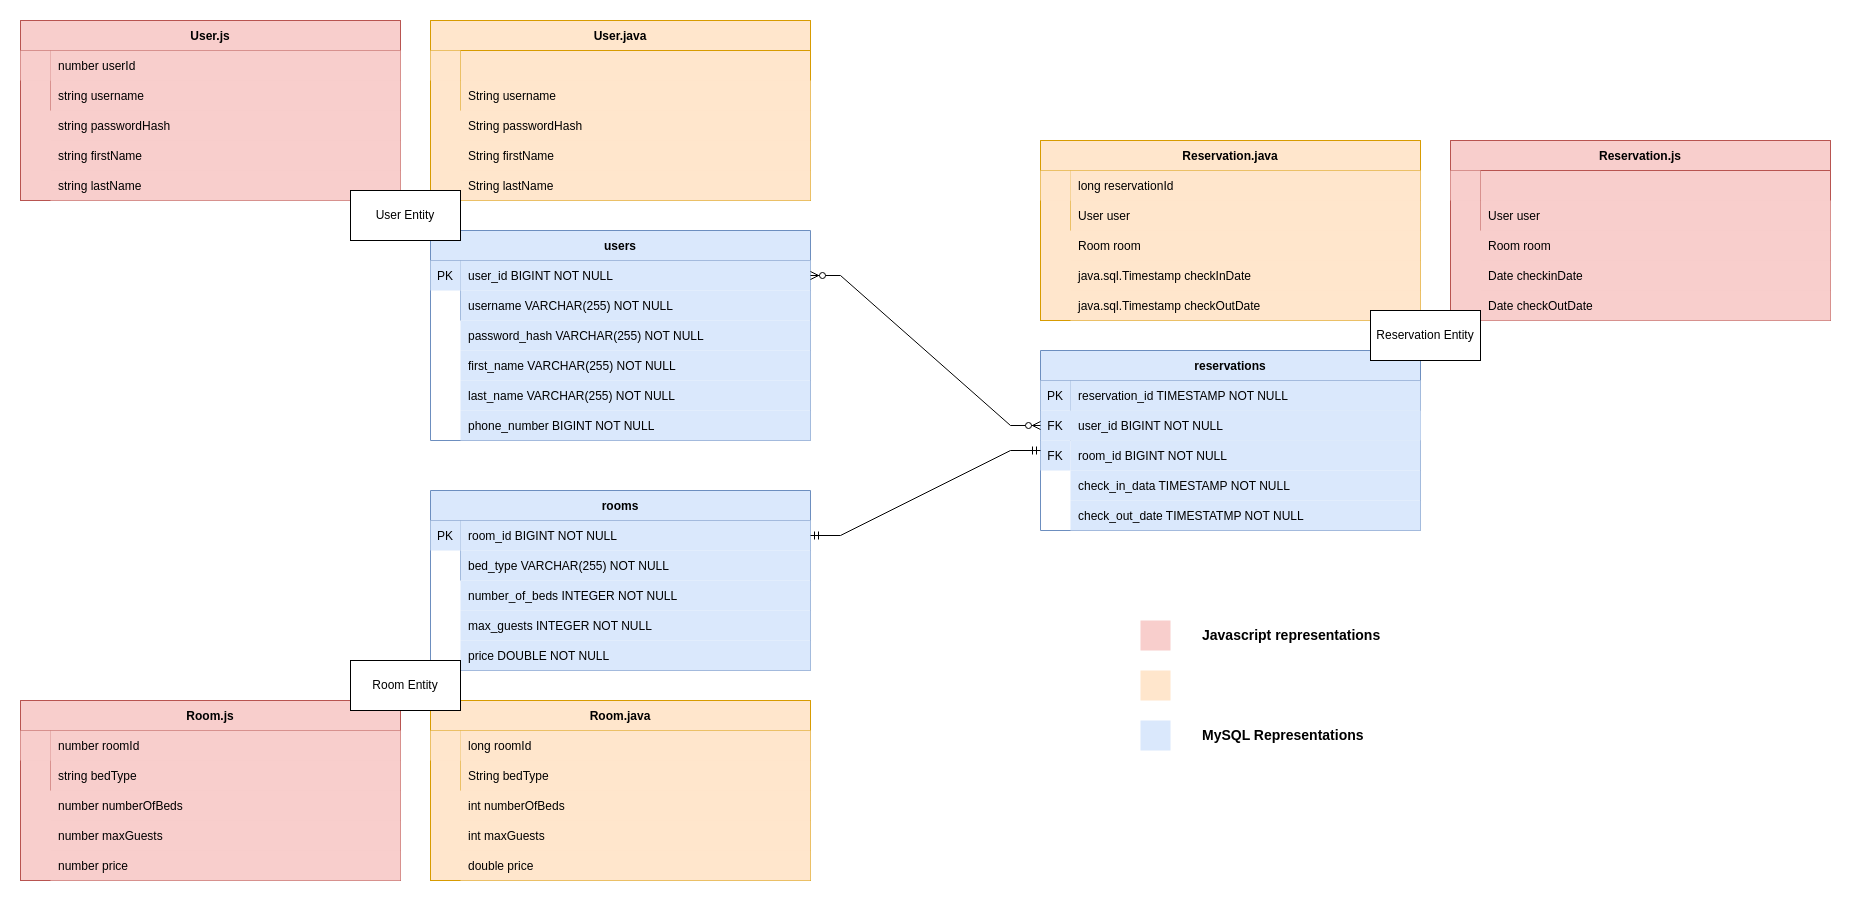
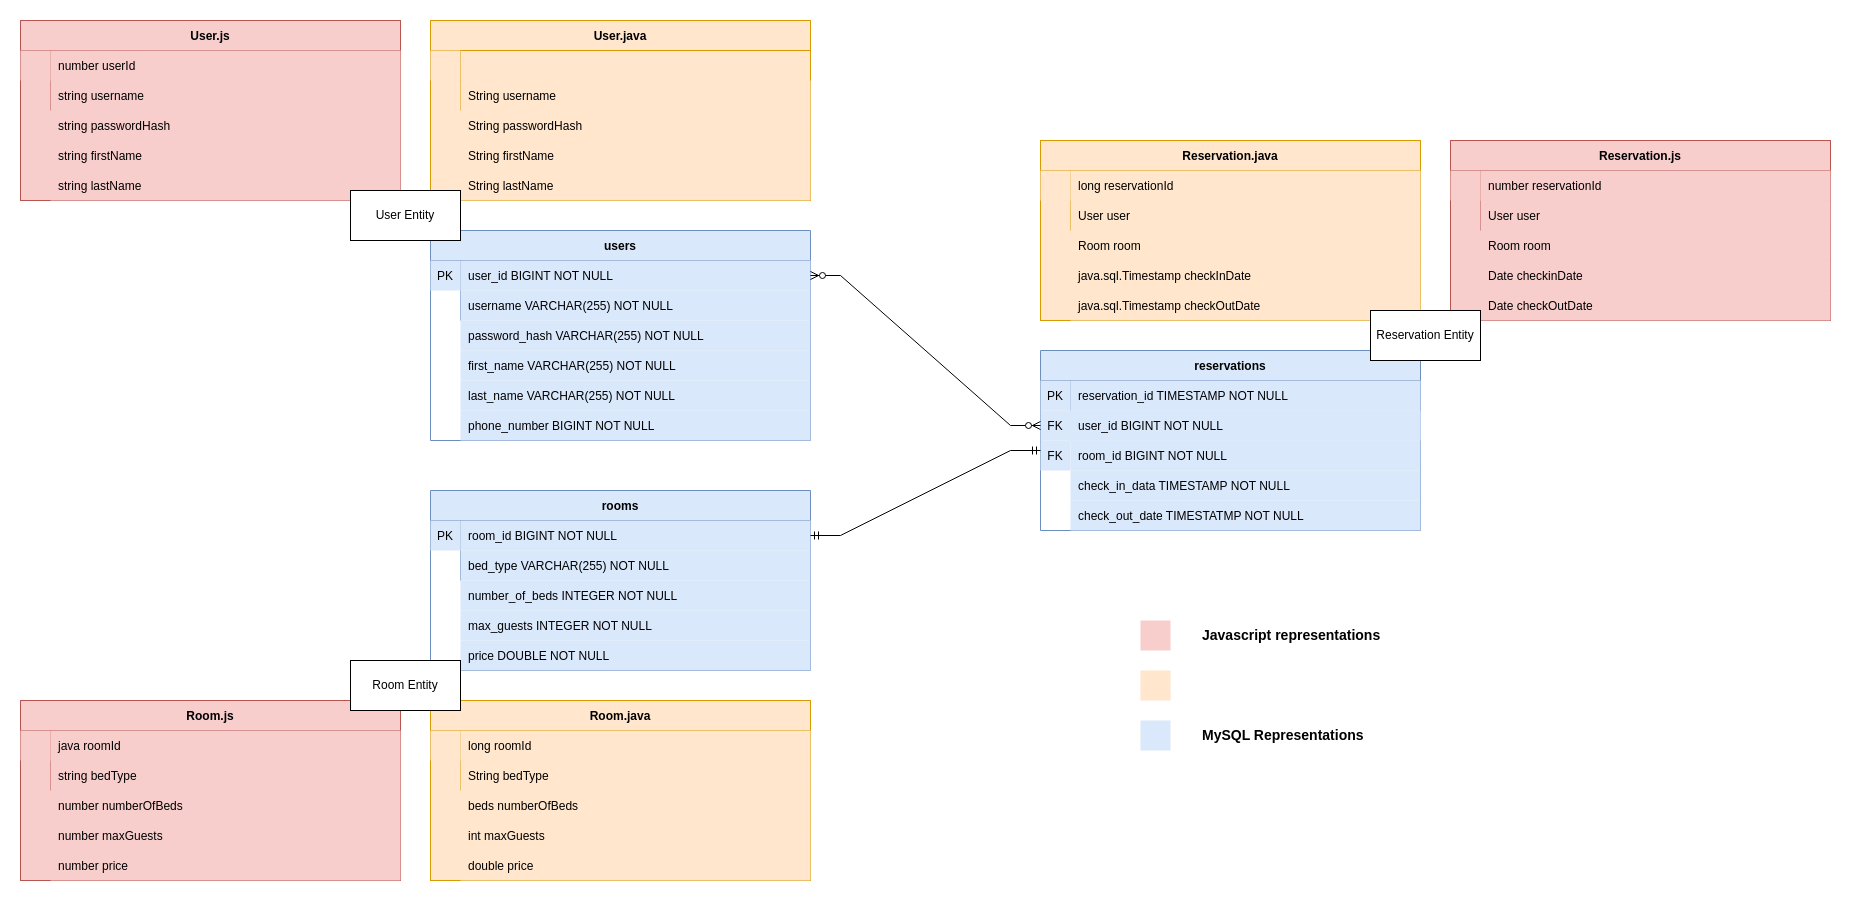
node "number reservationId": added
node "number roomId": label "number roomId" -> "java roomId"
node "int numberOfBeds": label "int numberOfBeds" -> "beds numberOfBeds"
